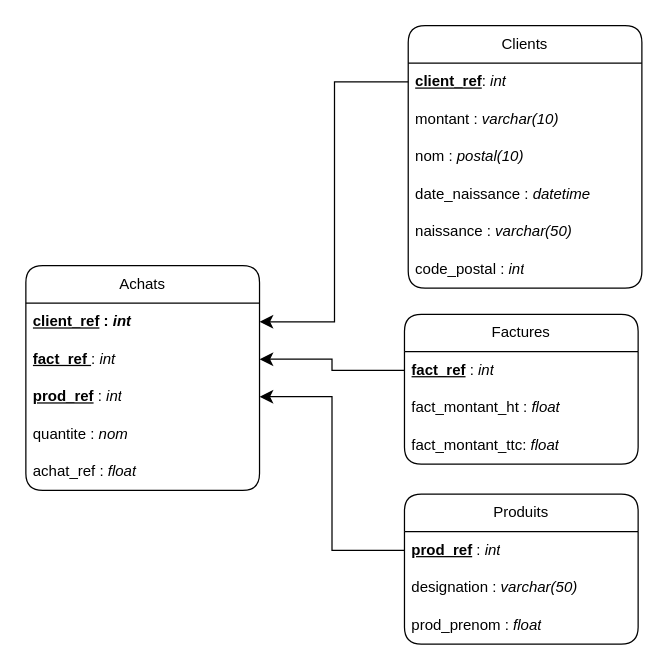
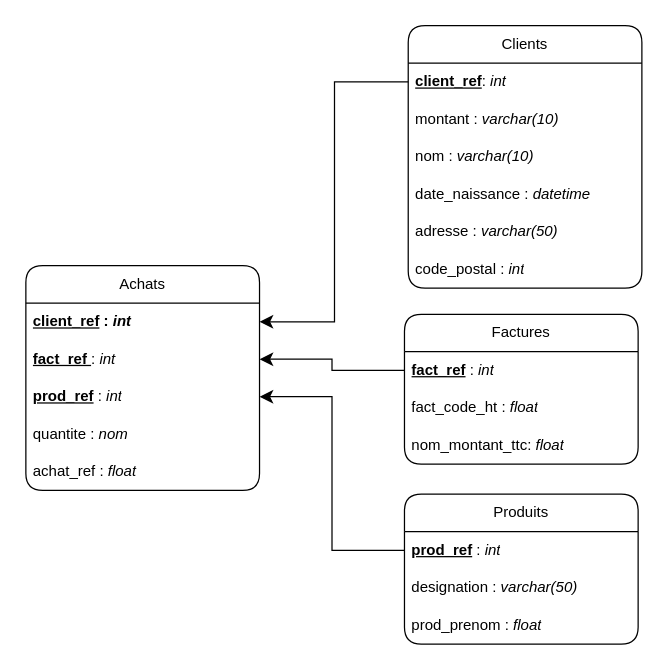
node "nom : postal(10)": label "nom : postal(10)" -> "nom : varchar(10)"
node "naissance : varchar(50)": label "naissance : varchar(50)" -> "adresse : varchar(50)"
node "fact_montant_ht : float": label "fact_montant_ht : float" -> "fact_code_ht : float"
node "fact_montant_ttc: float": label "fact_montant_ttc: float" -> "nom_montant_ttc: float"
